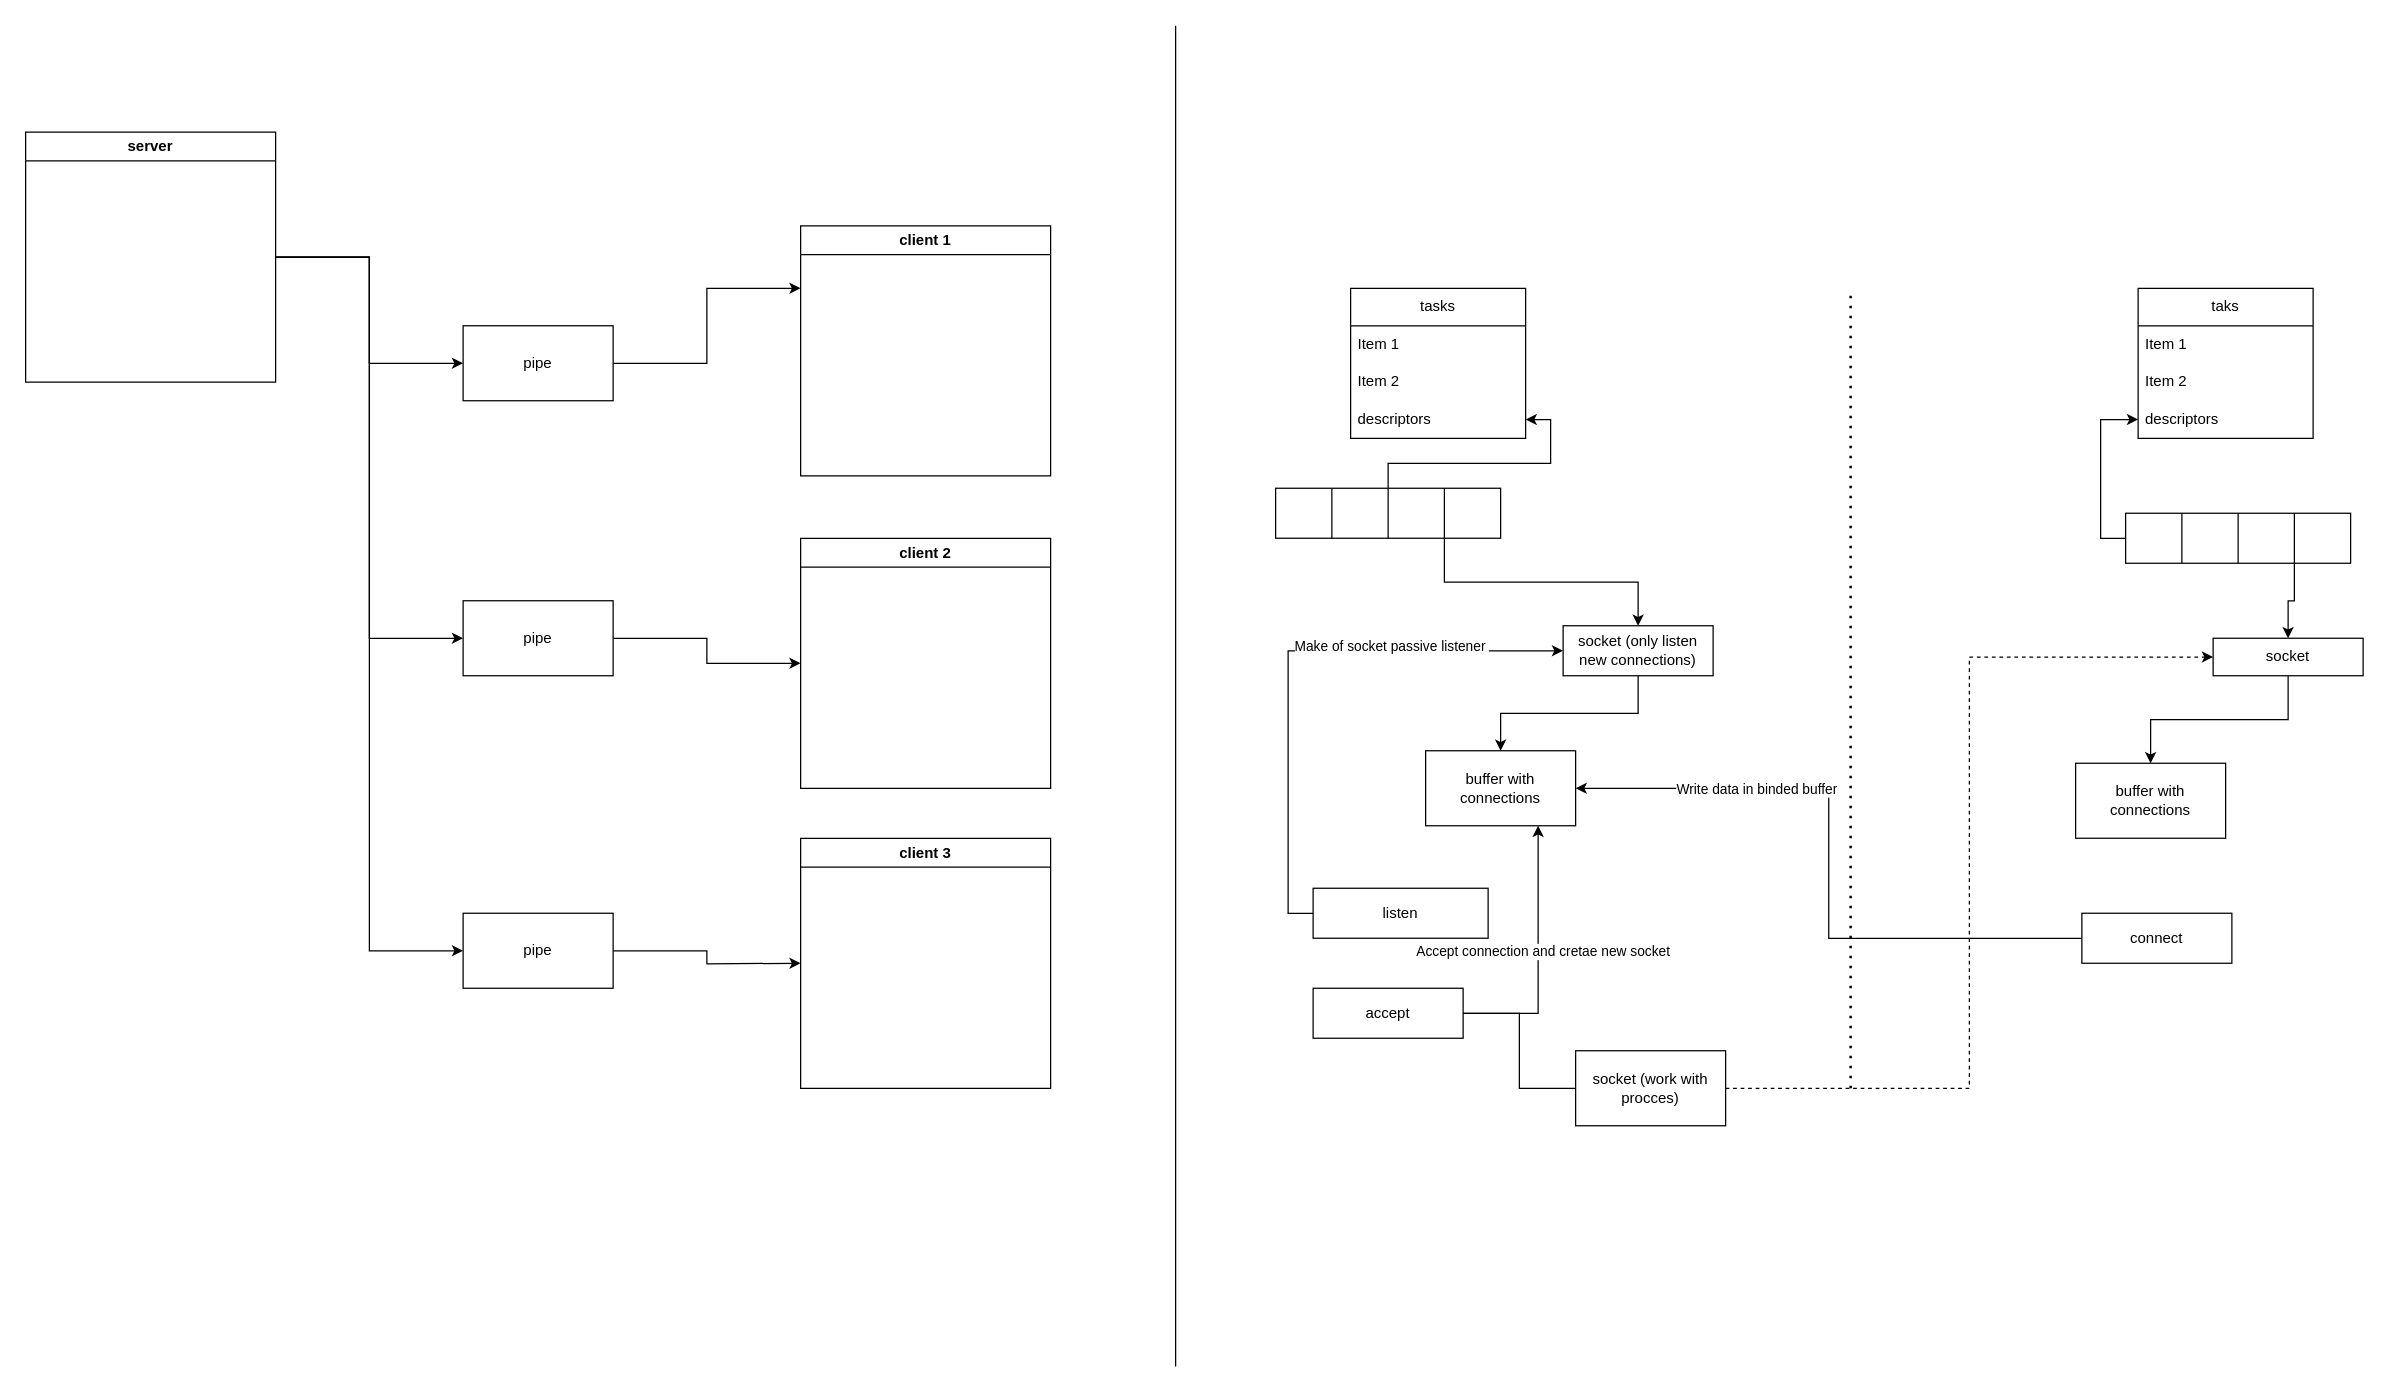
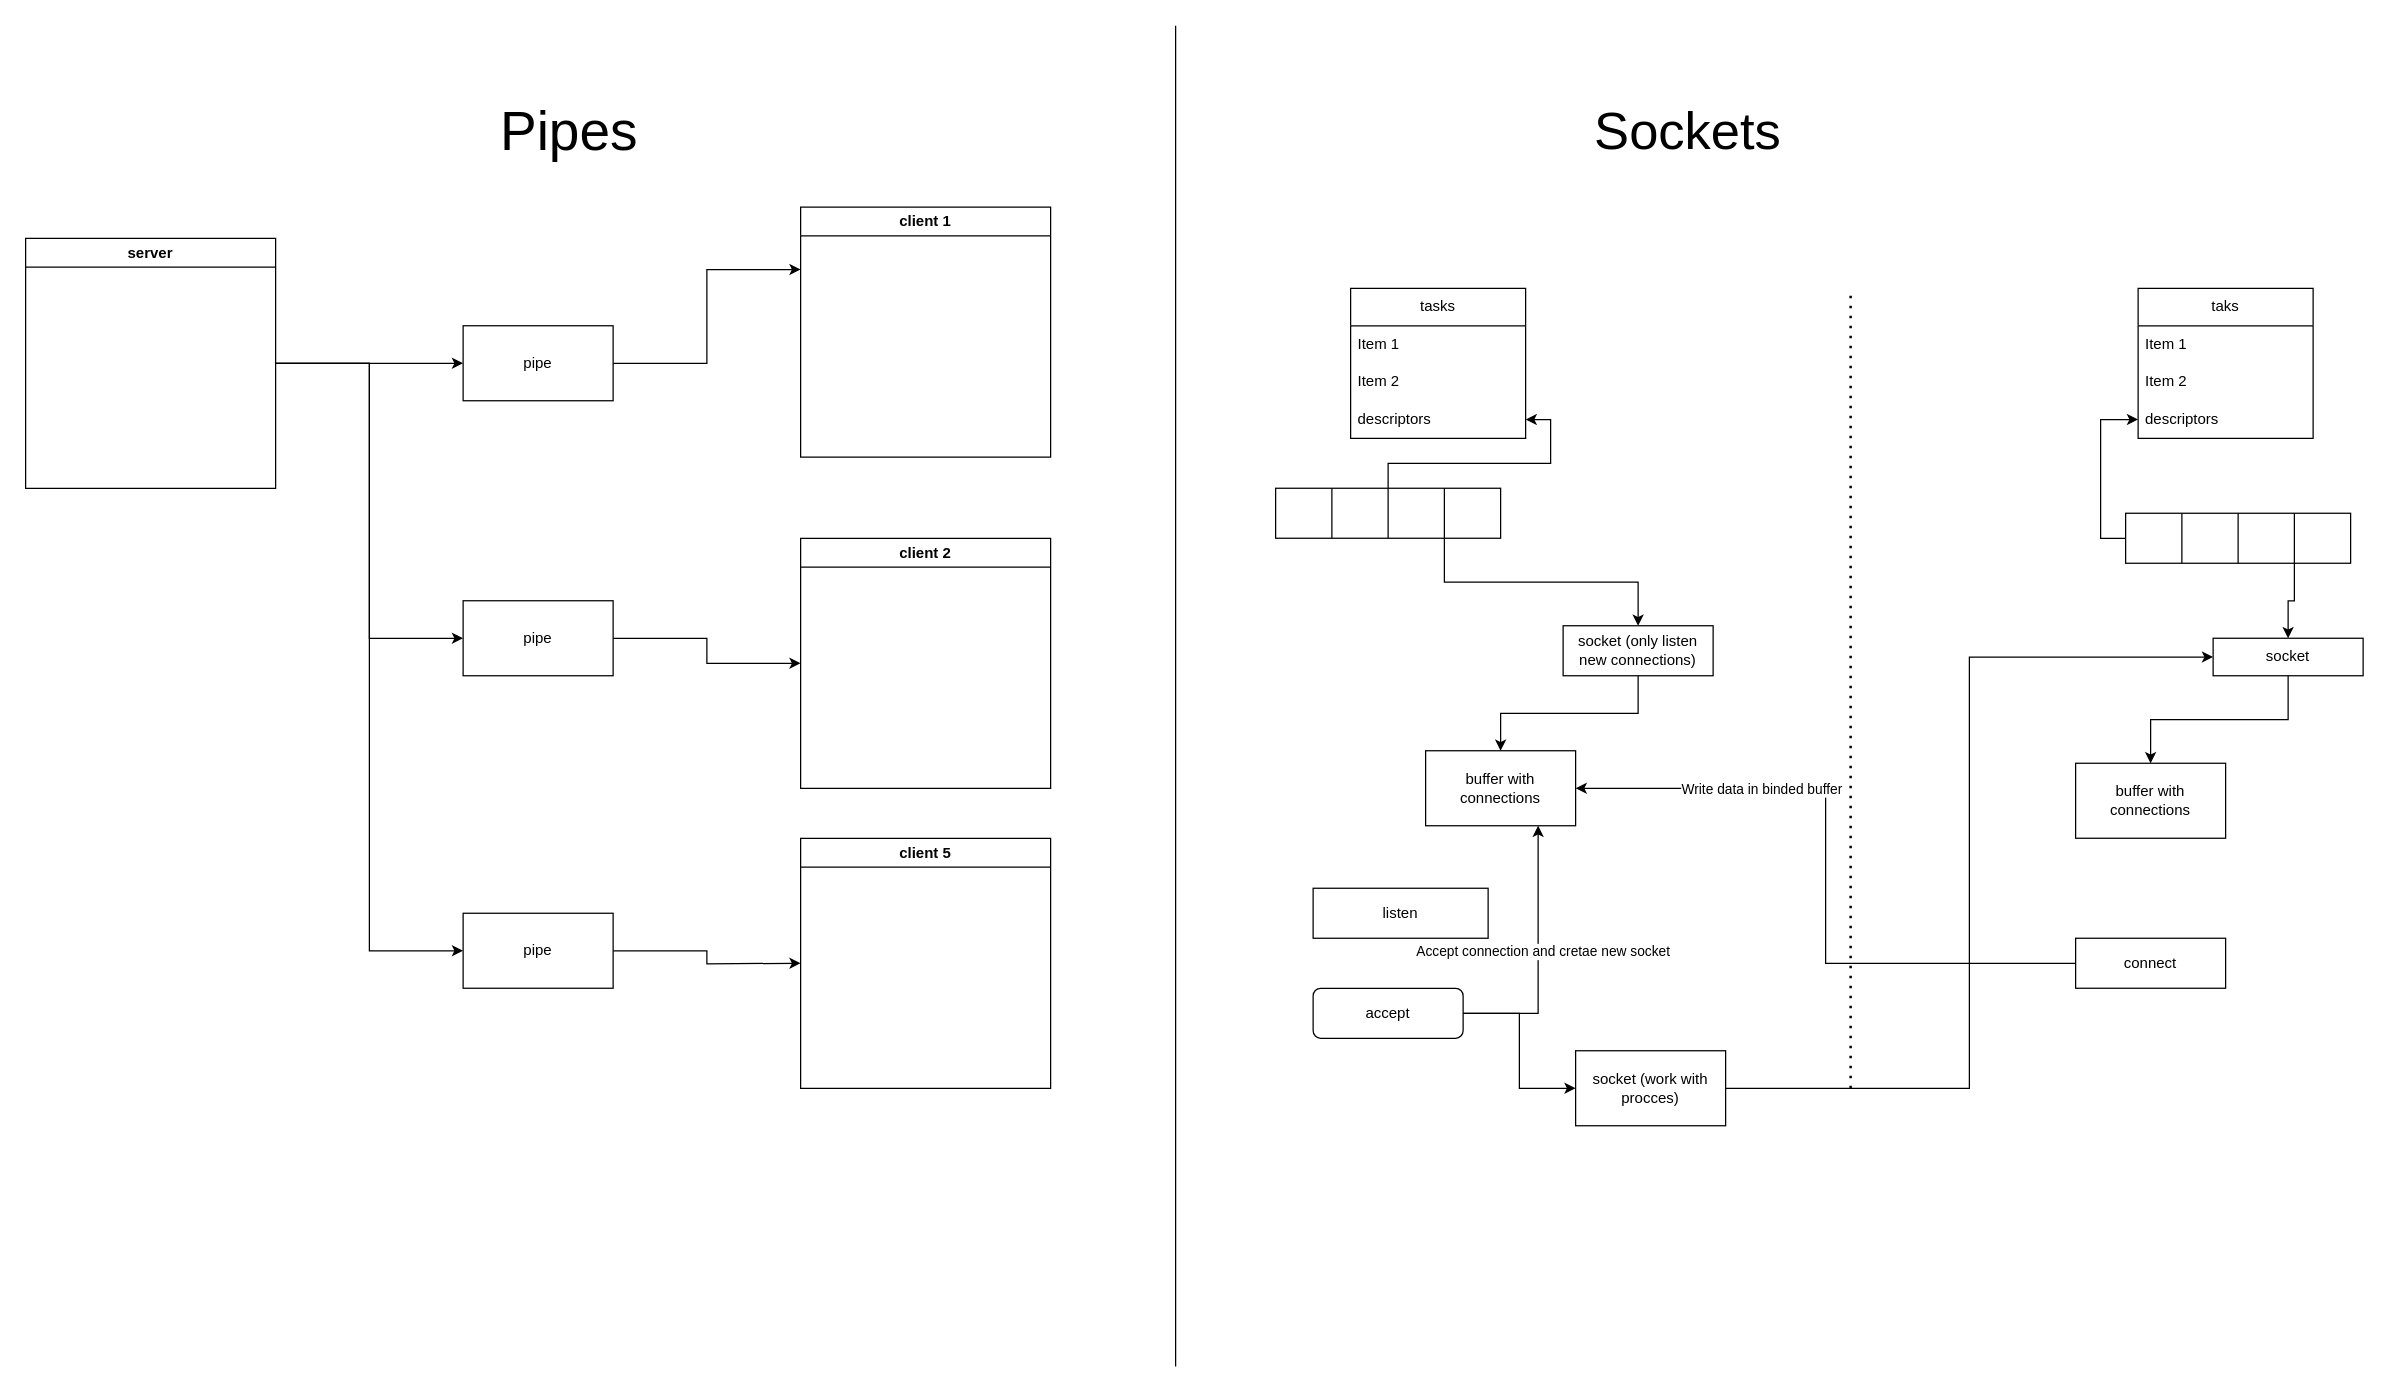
node "Pipes": added
node "Sockets": added
node "server": moved (151, 257) -> (151, 363)
node "client 1": moved (926, 351) -> (926, 332)
edge "listen" -> "socket (only listen new connections)": removed, label "Make of socket passive listener"
node "client 3": label "client 3" -> "client 5"
edge "socket (work with procces)" -> "socket": style dashed -> solid
node "connect": moved (2157, 938) -> (2151, 963)
node "accept": shape rectangle -> rounded rectangle
edge "accept" -- "socket (work with procces)": arrowhead none -> classic
